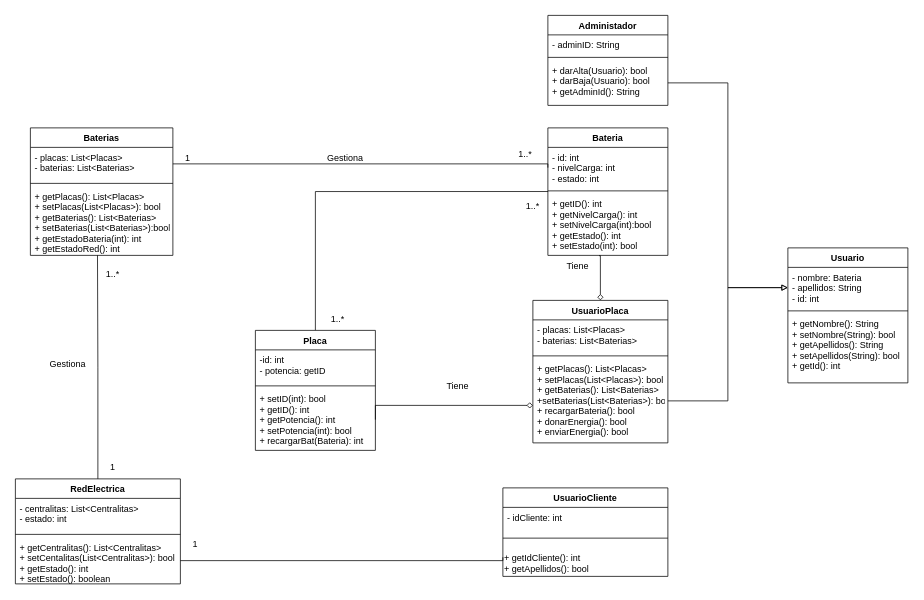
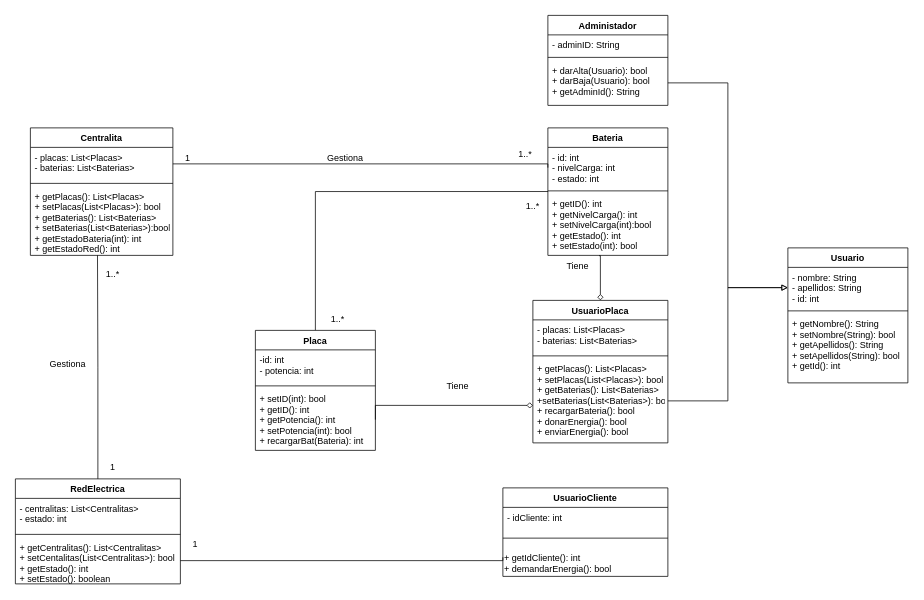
node "Baterias": label "Baterias" -> "Centralita"
node "- nombre: Bateria - apellidos: String - id: int": label "- nombre: Bateria - apellidos: String - id: int" -> "- nombre: String - apellidos: String - id: int"
node "-id: int - potencia: getID": label "-id: int - potencia: getID" -> "-id: int - potencia: int"
node "+ getIdCliente(): int + getApellidos(): bool": label "+ getIdCliente(): int + getApellidos(): bool" -> "+ getIdCliente(): int + demandarEnergia(): bool"
